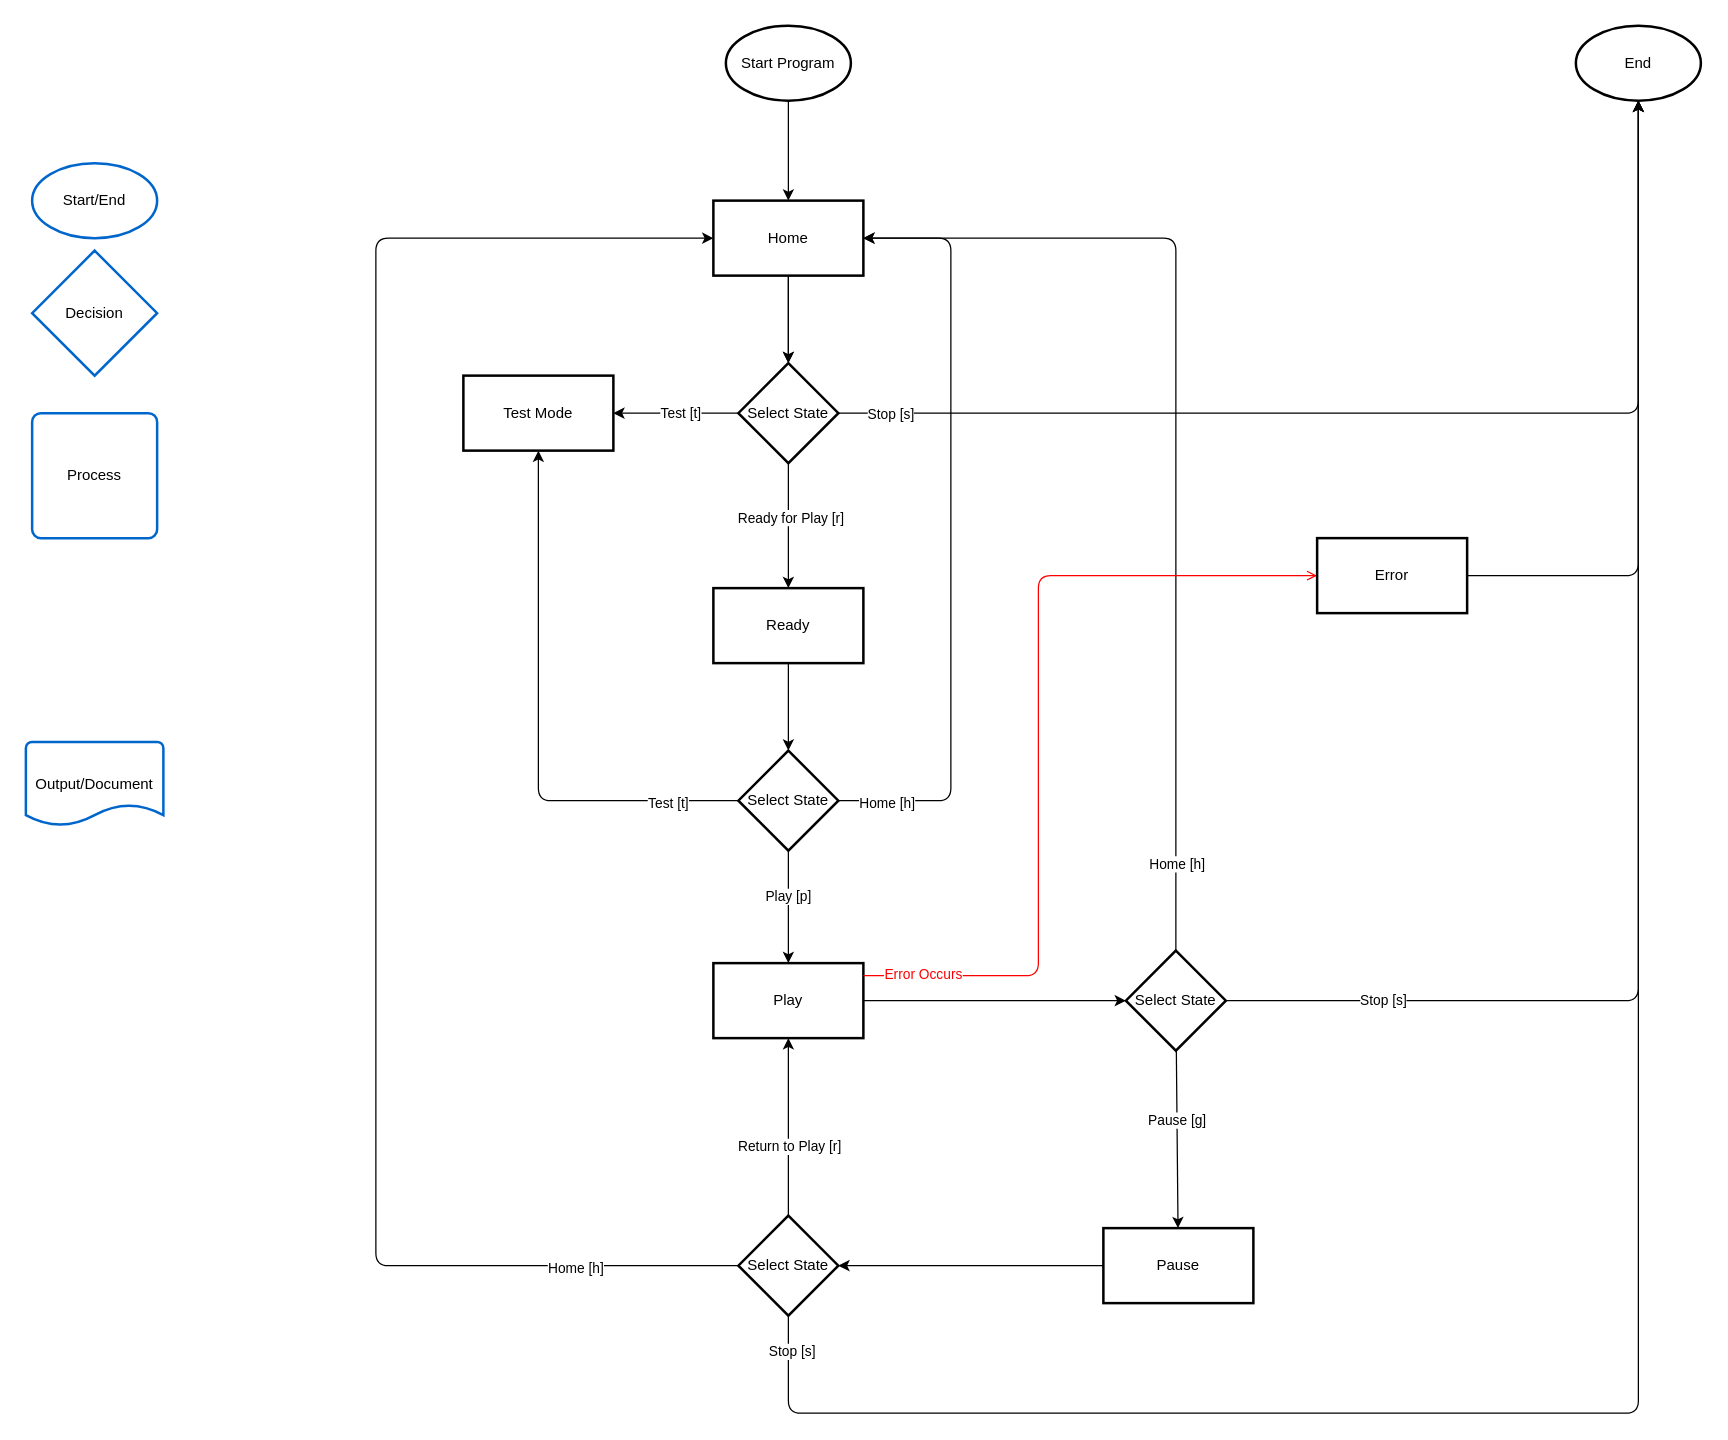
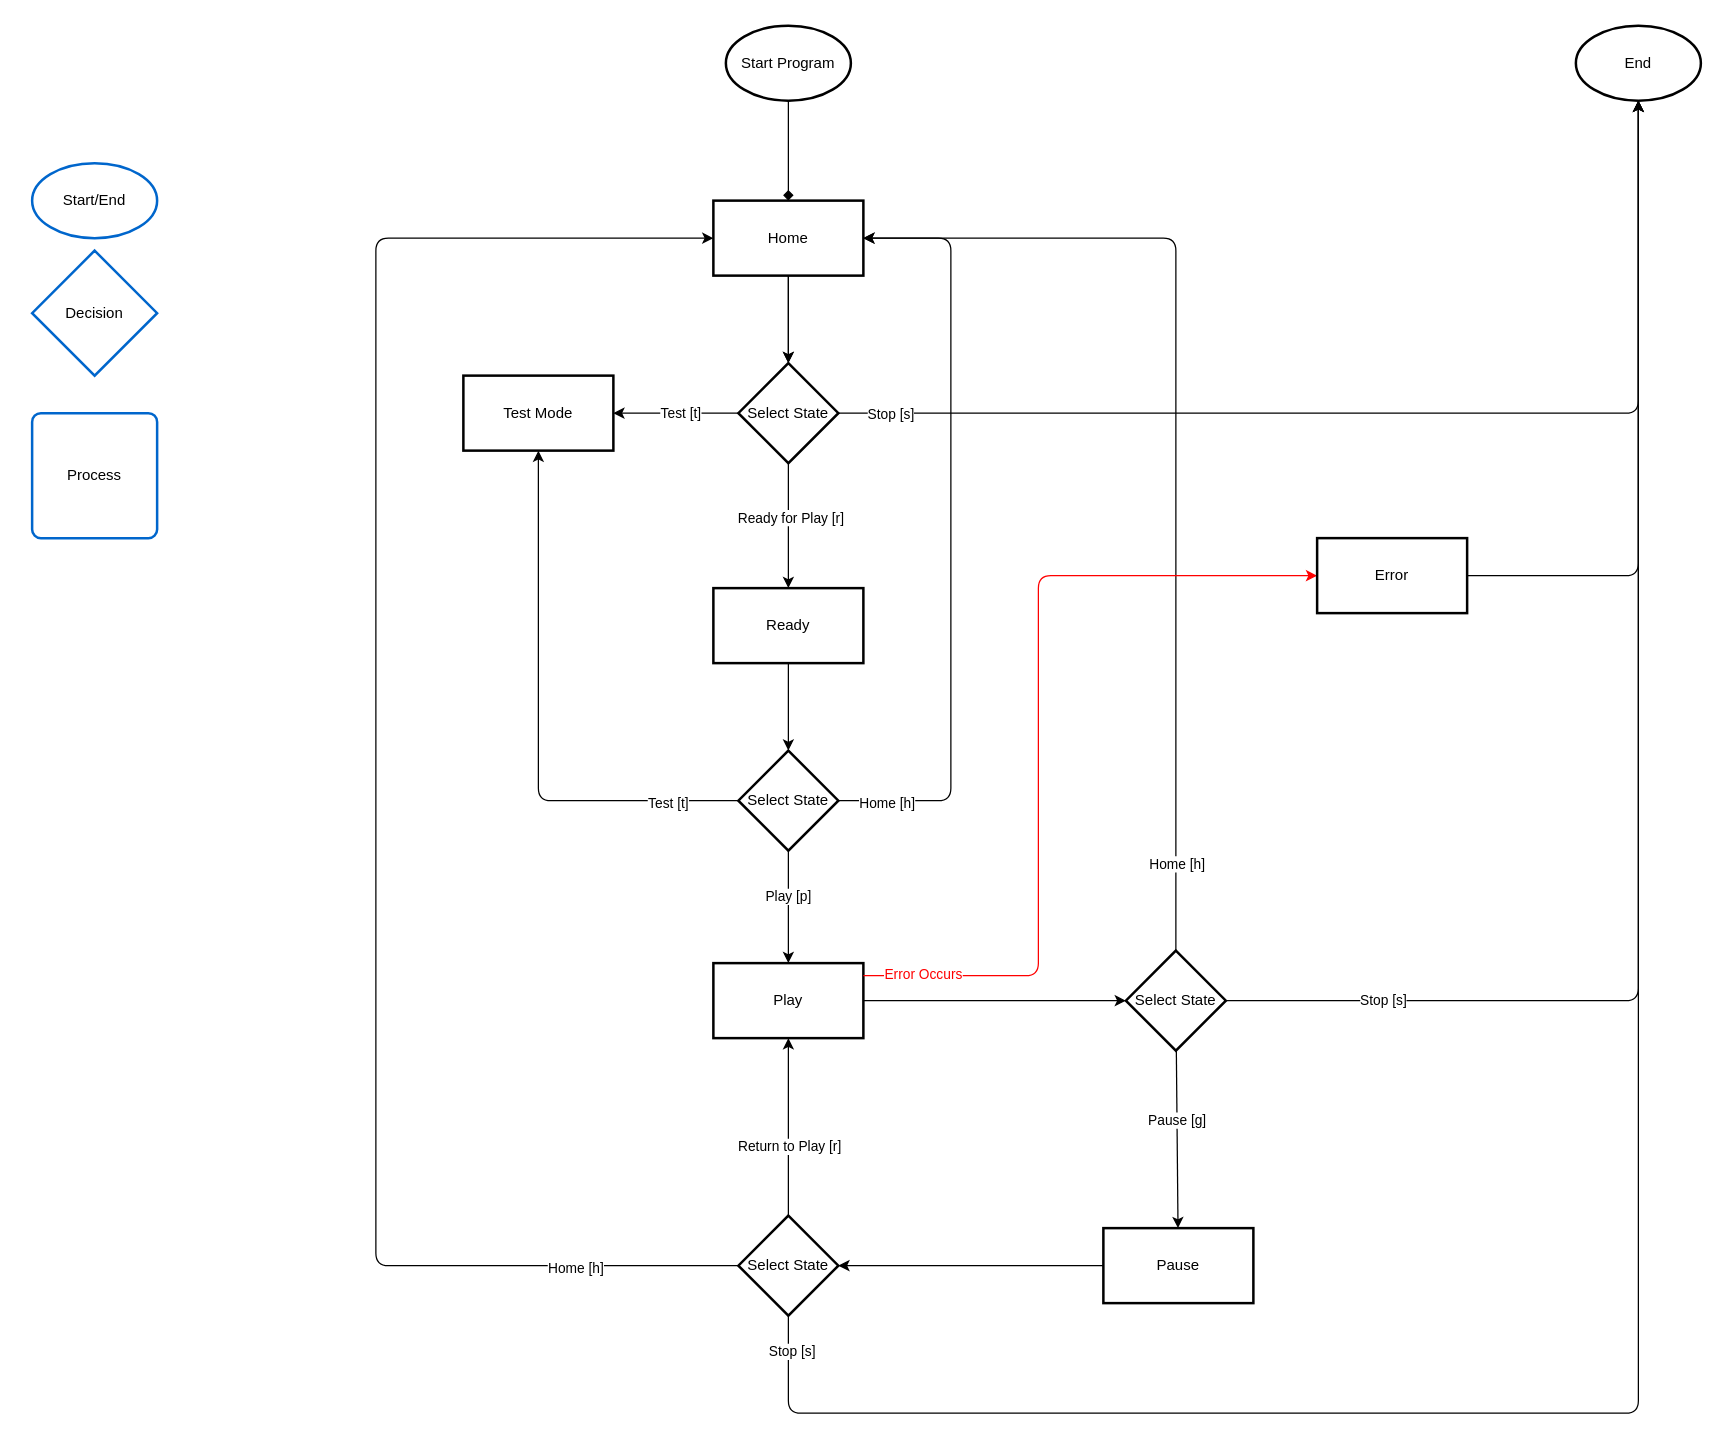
edge "Start Program" -> "Home": arrowhead classic -> diamond
edge "Play" -> "Error": arrowhead open -> classic
node "Output/Document": removed
